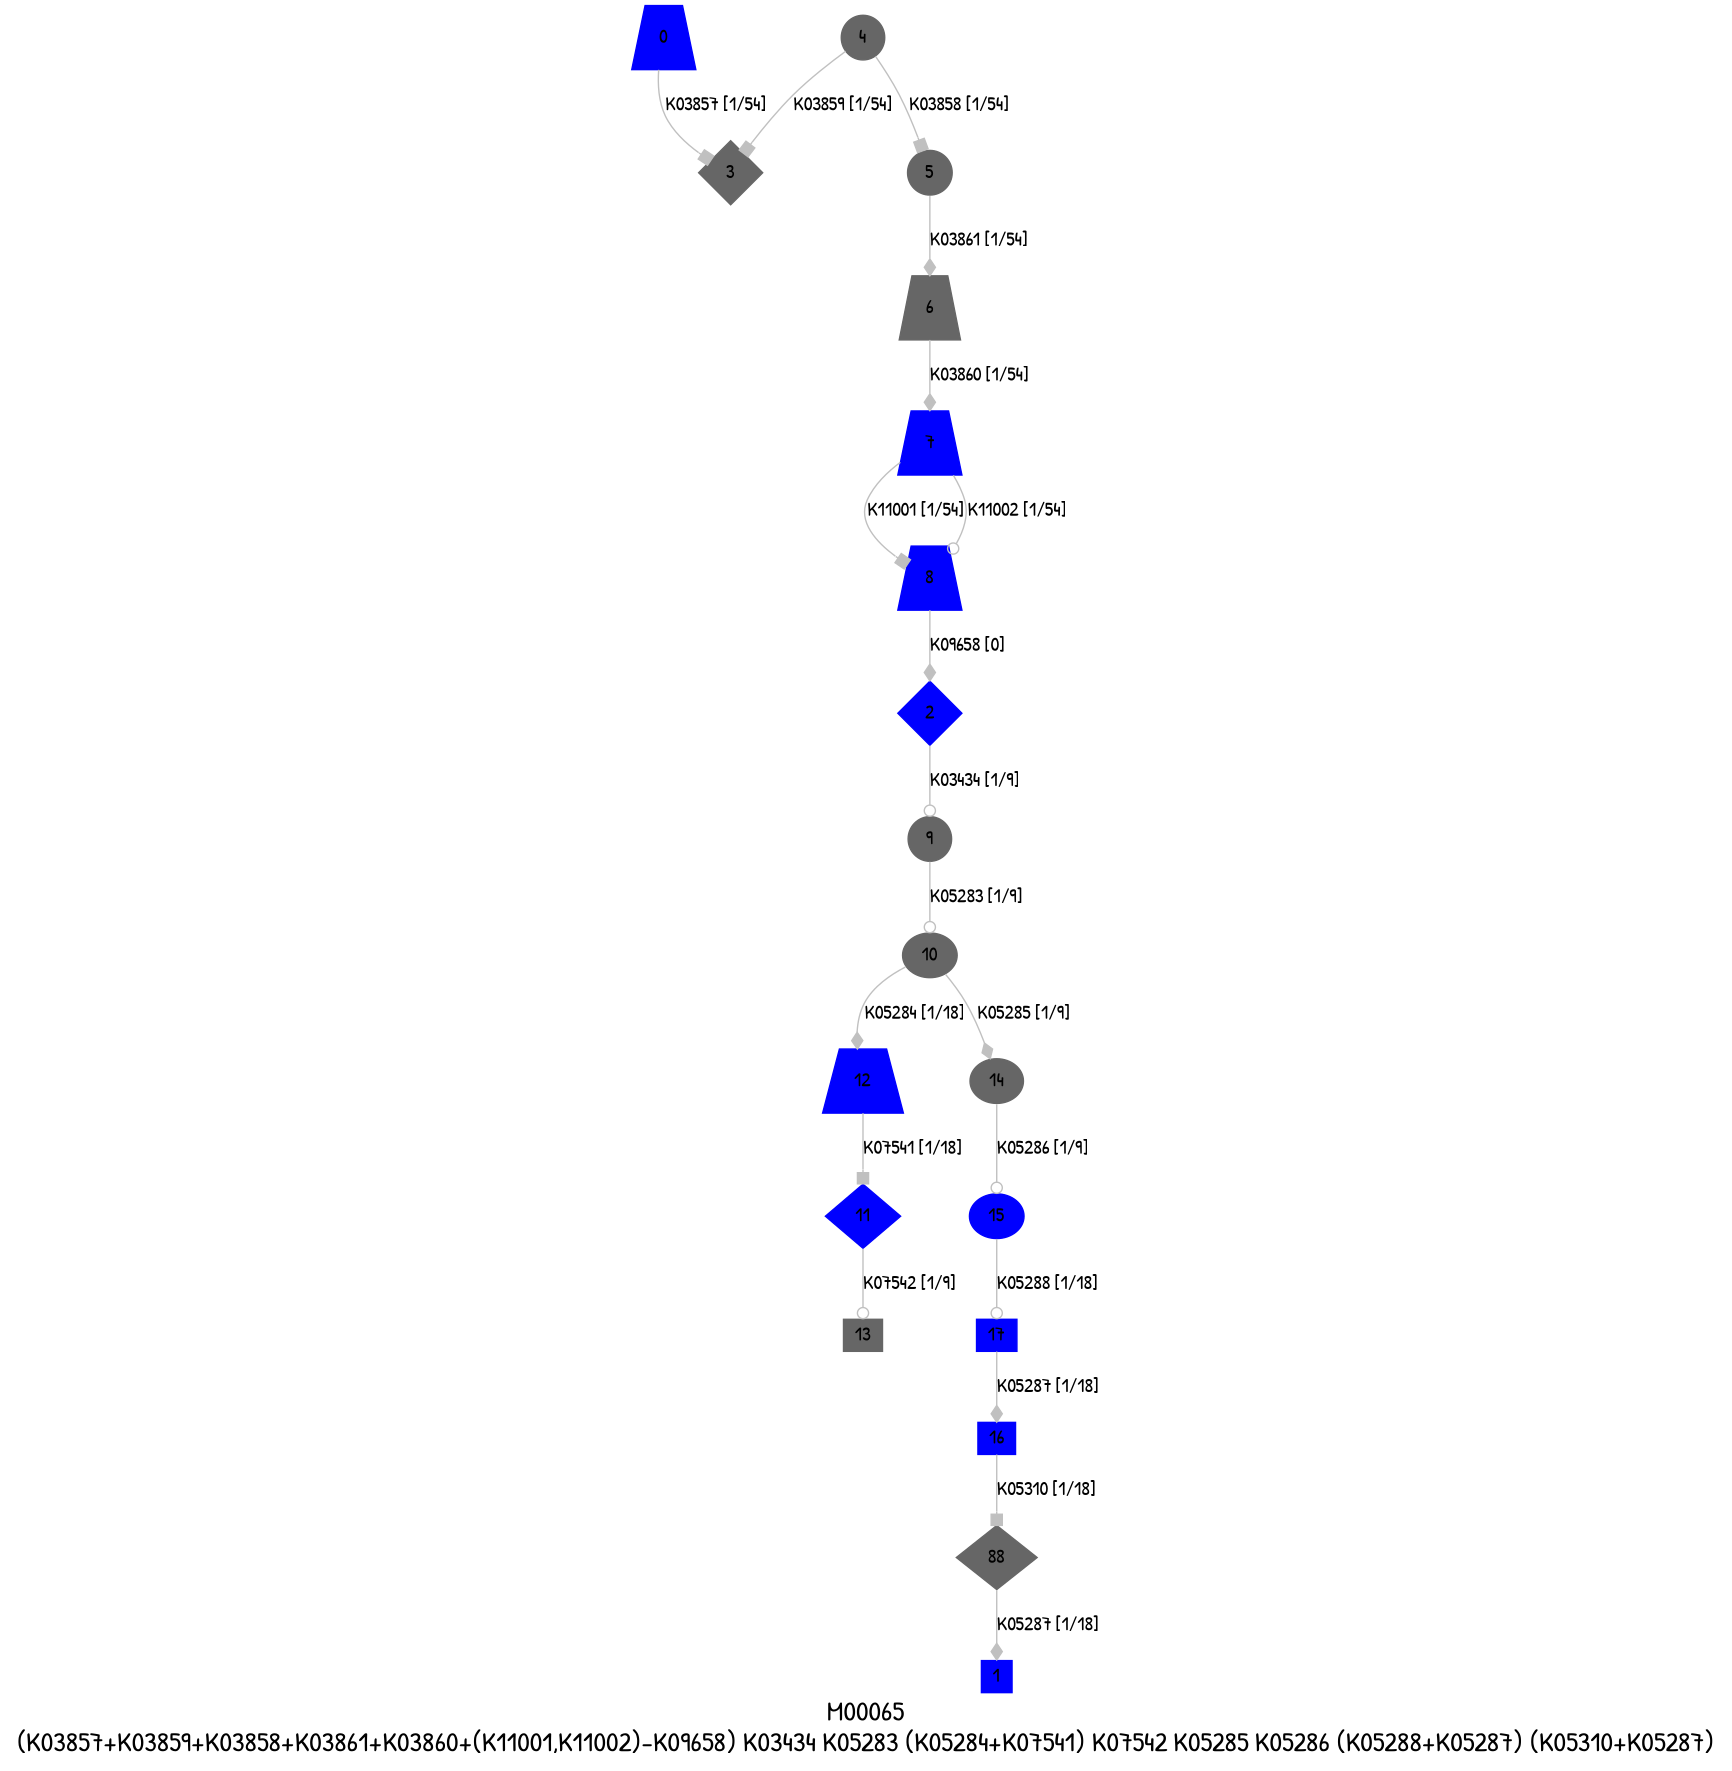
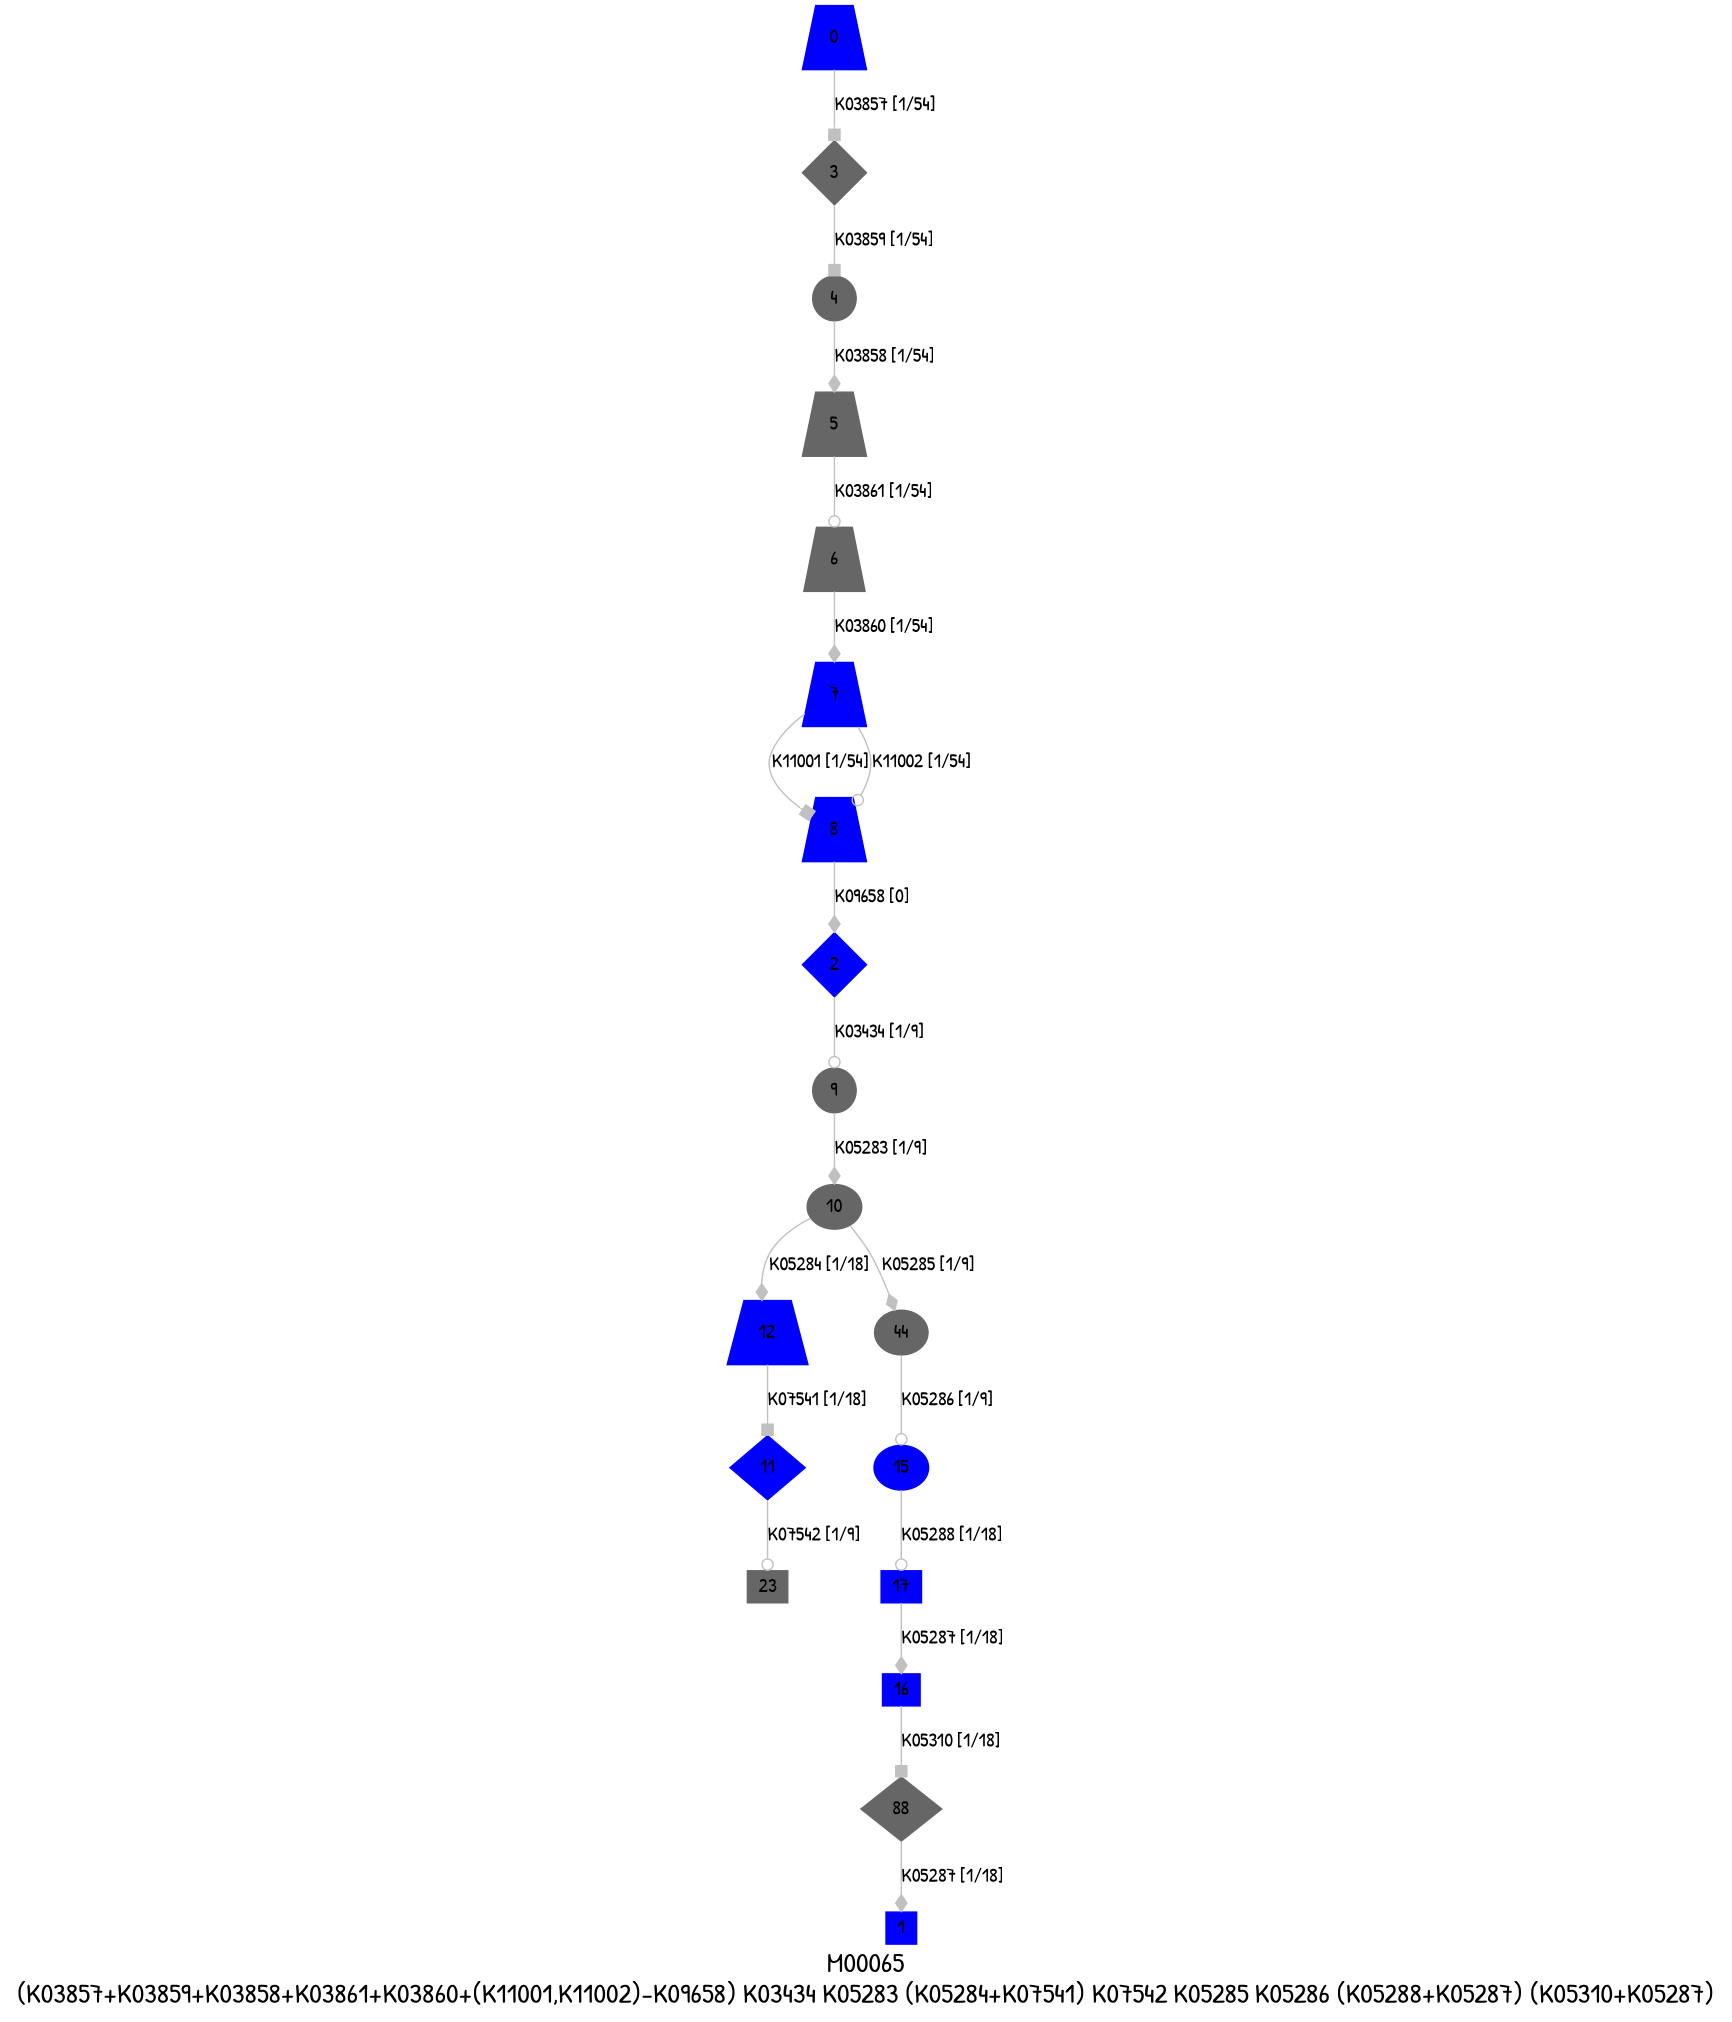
edge "4" -> "3": reversed
edge "4" -> "5": arrowhead box -> diamond
node "5": shape ellipse -> trapezium
edge "5" -> "6": arrowhead diamond -> odot
edge "9" -> "10": arrowhead odot -> diamond
node "14": label "14" -> "44"
node "13": label "13" -> "23"
